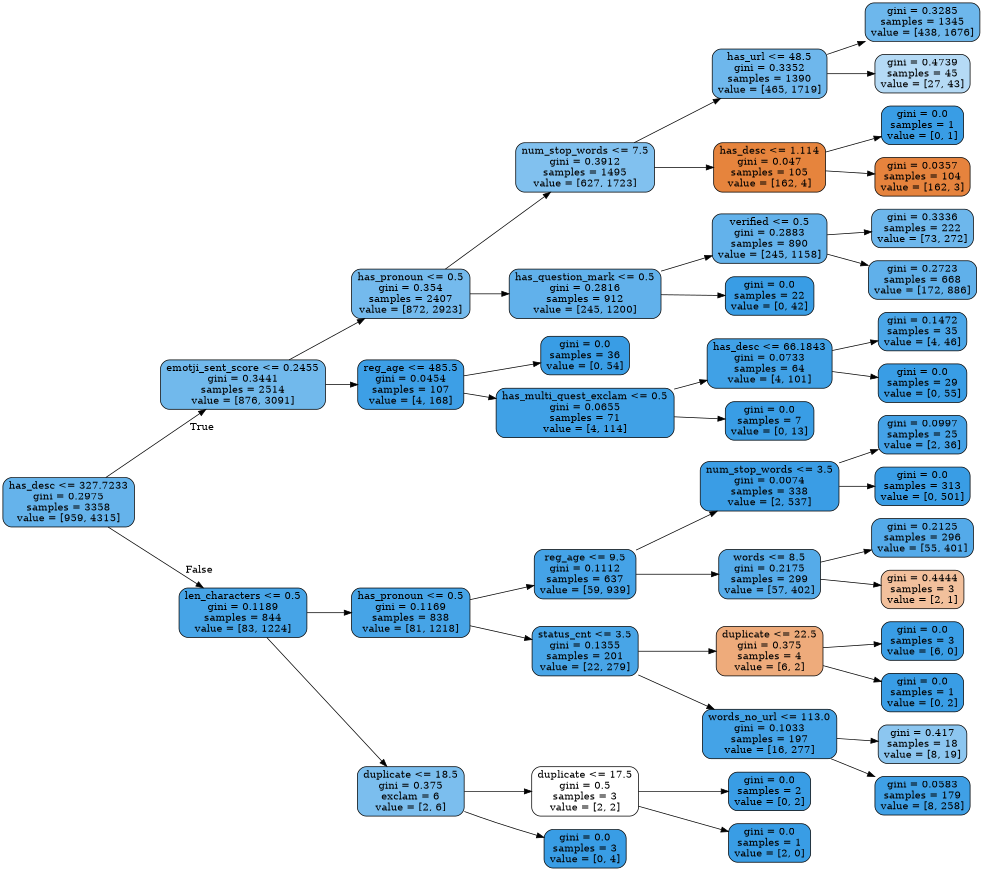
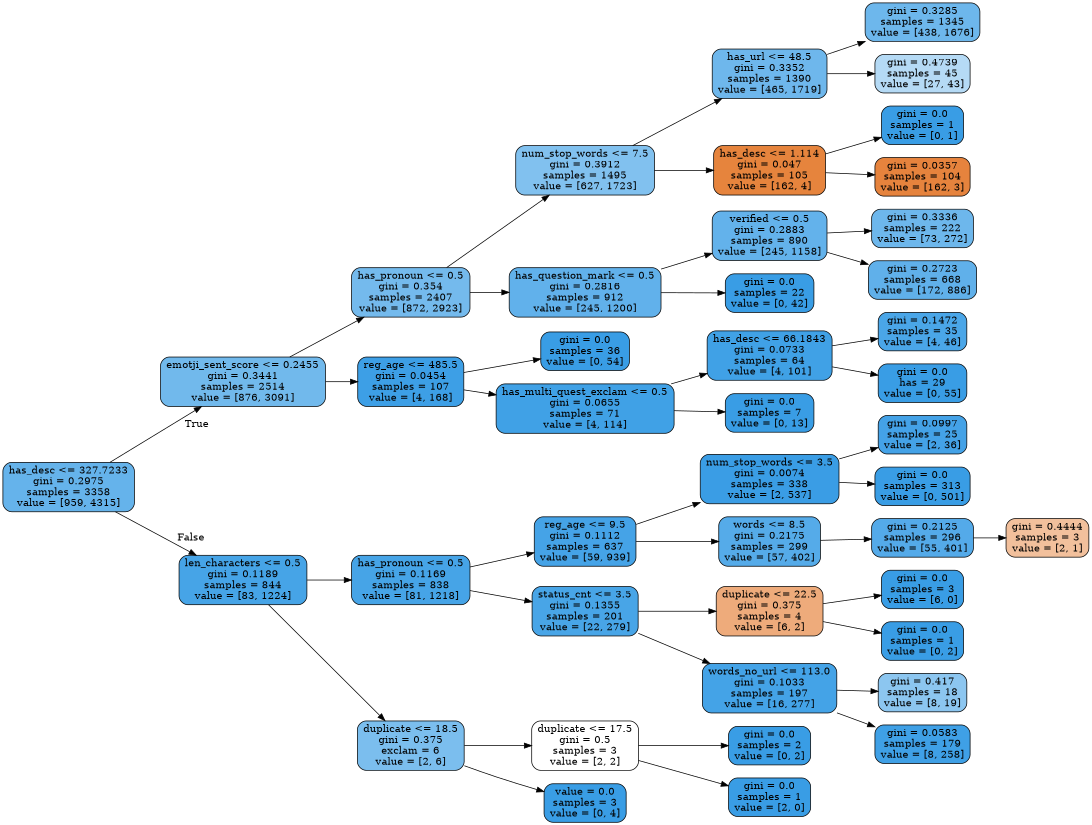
node "gini = 0.0 samples = 29 value = [0, 55]": label "gini = 0.0 samples = 29 value = [0, 55]" -> "gini = 0.0 has = 29 value = [0, 55]"
edge "words <= 8.5 gini = 0.2175 samples = 299 value = [57, 402]" -> "gini = 0.4444 samples = 3 value = [2, 1]": now "gini = 0.2125 samples = 296 value = [55, 401]" -> "gini = 0.4444 samples = 3 value = [2, 1]"
node "gini = 0.0 samples = 3 value = [0, 4]": label "gini = 0.0 samples = 3 value = [0, 4]" -> "value = 0.0 samples = 3 value = [0, 4]"
